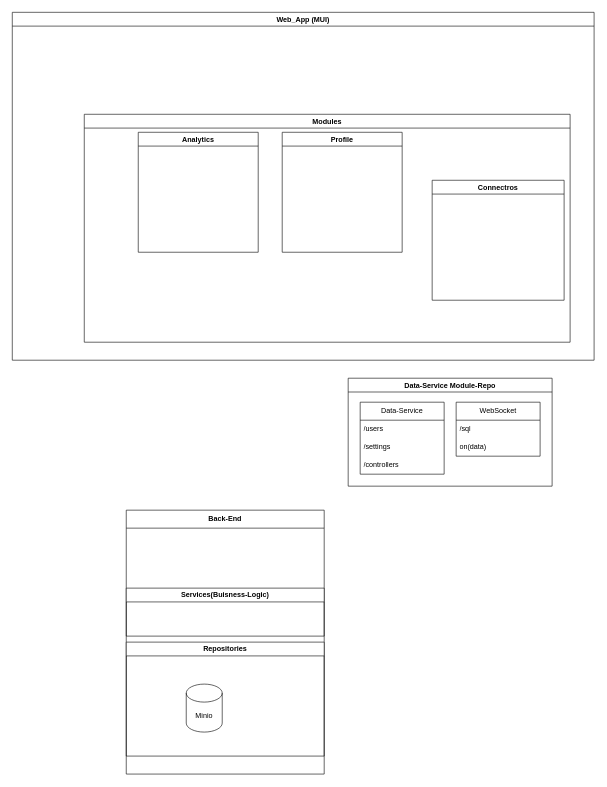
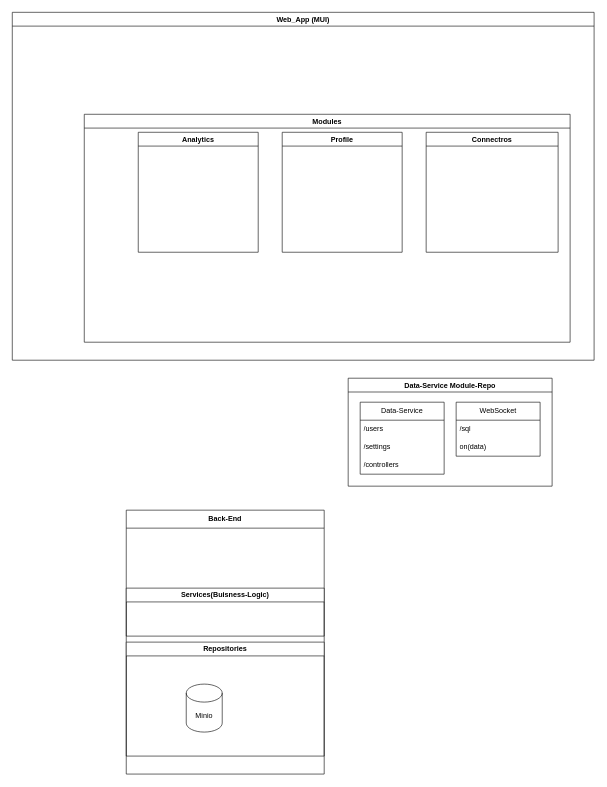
node "Connectros": moved (498, 240) -> (492, 192)
